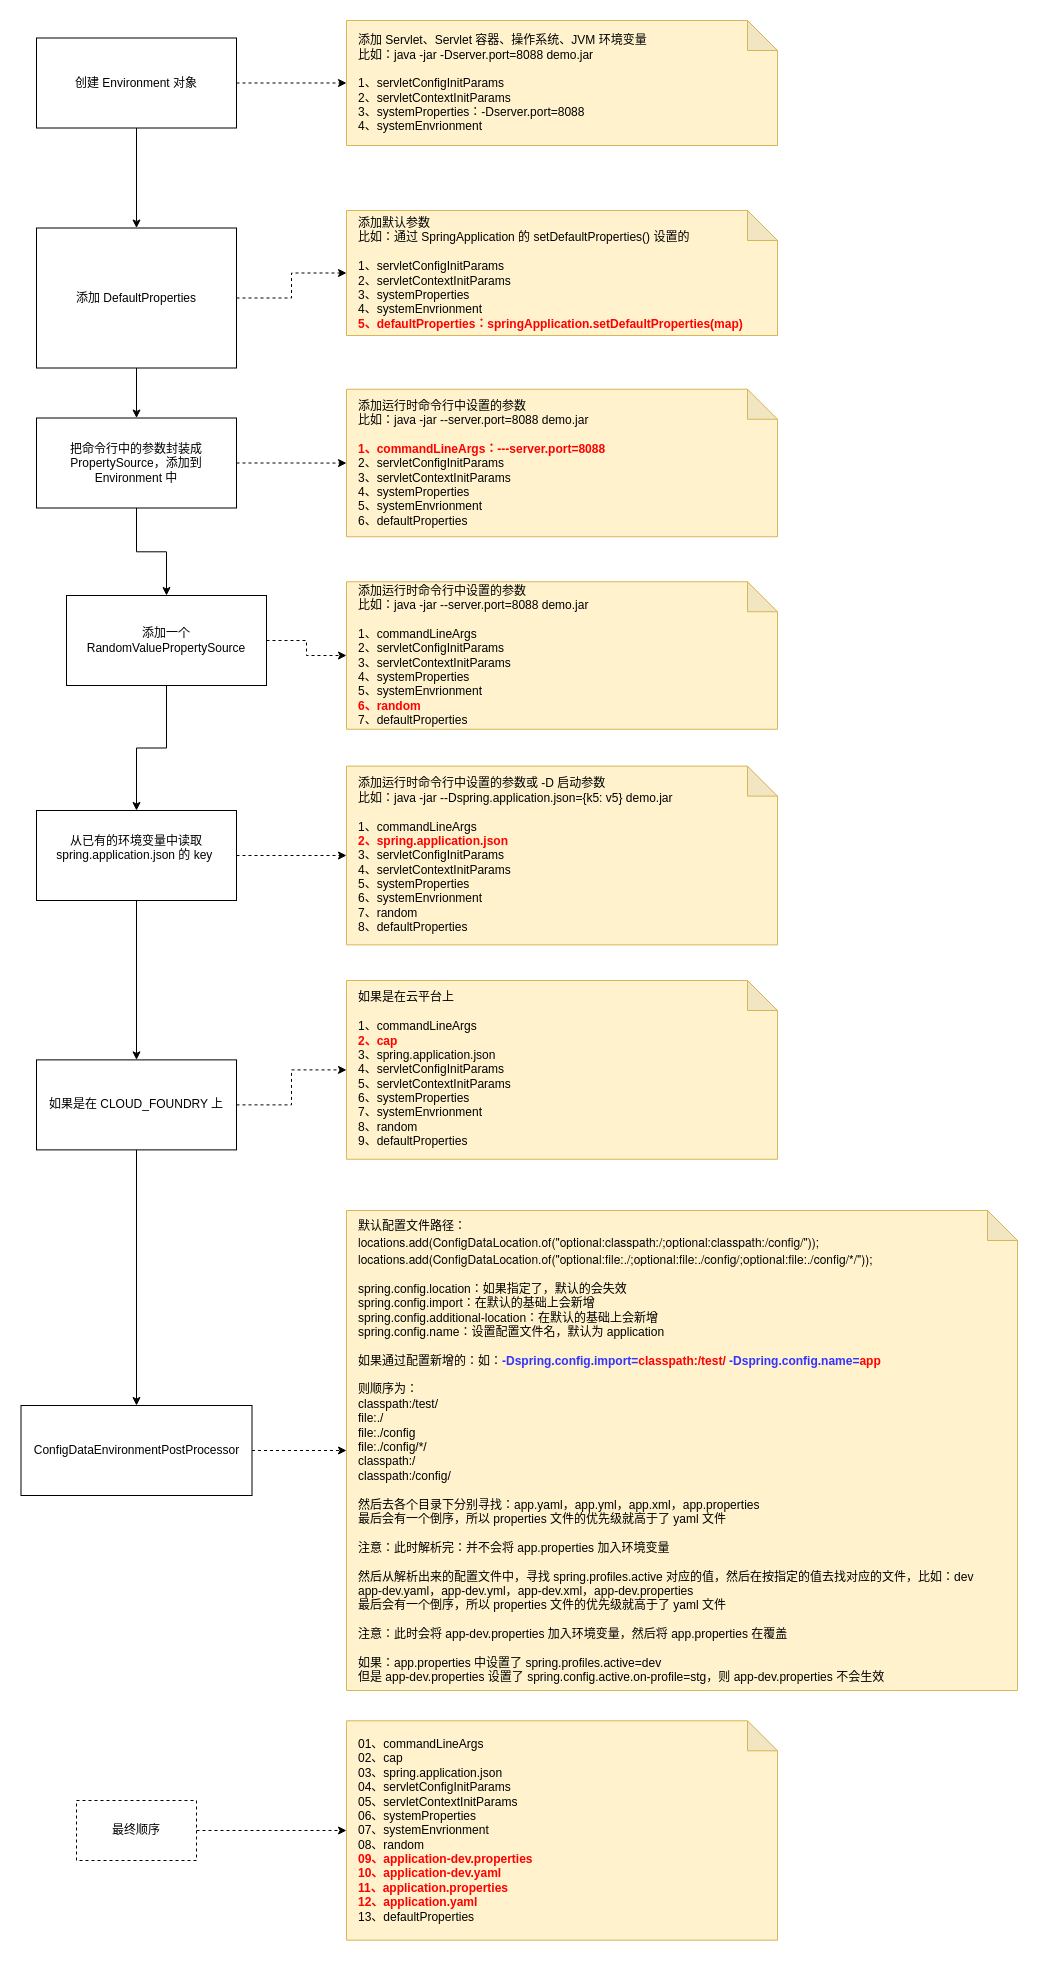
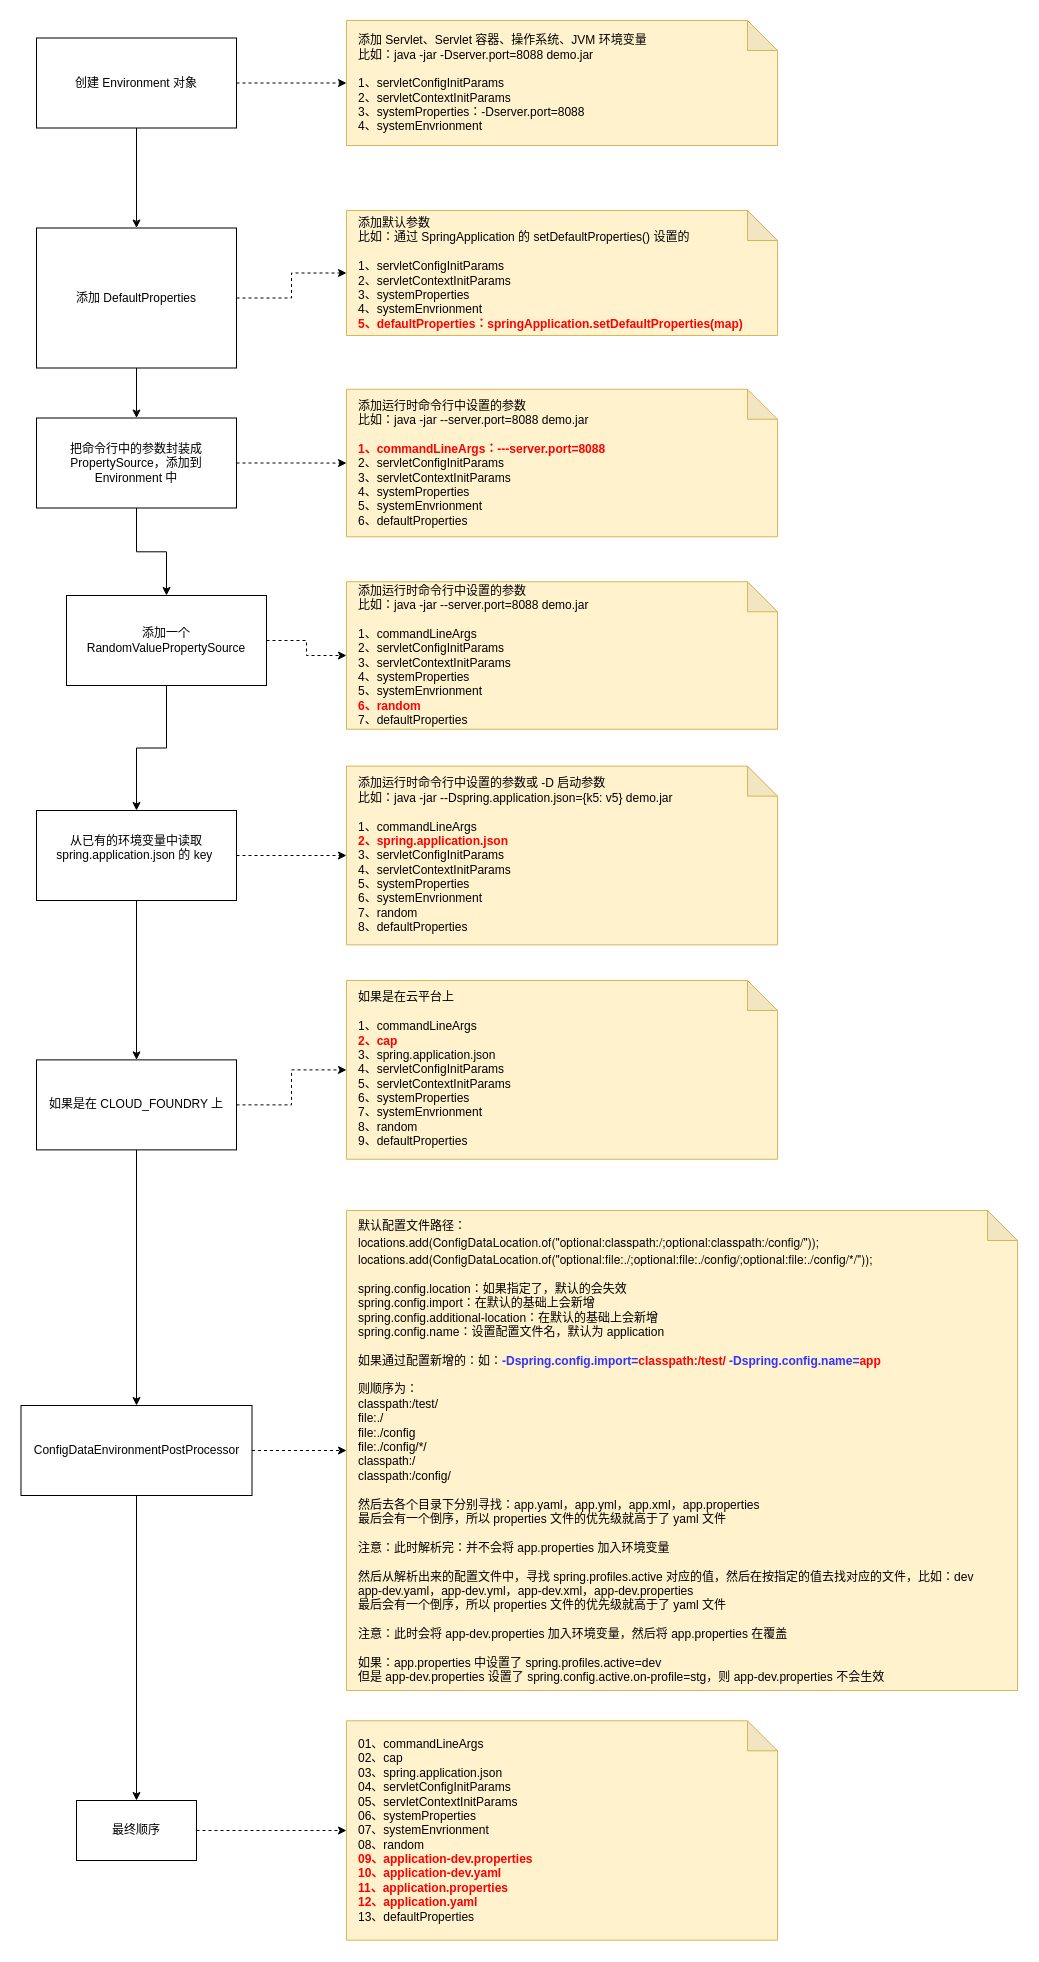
edge "ConfigDataEnvironmentPostProcessor" -> "最终顺序": added
node "最终顺序": style dashed -> solid
